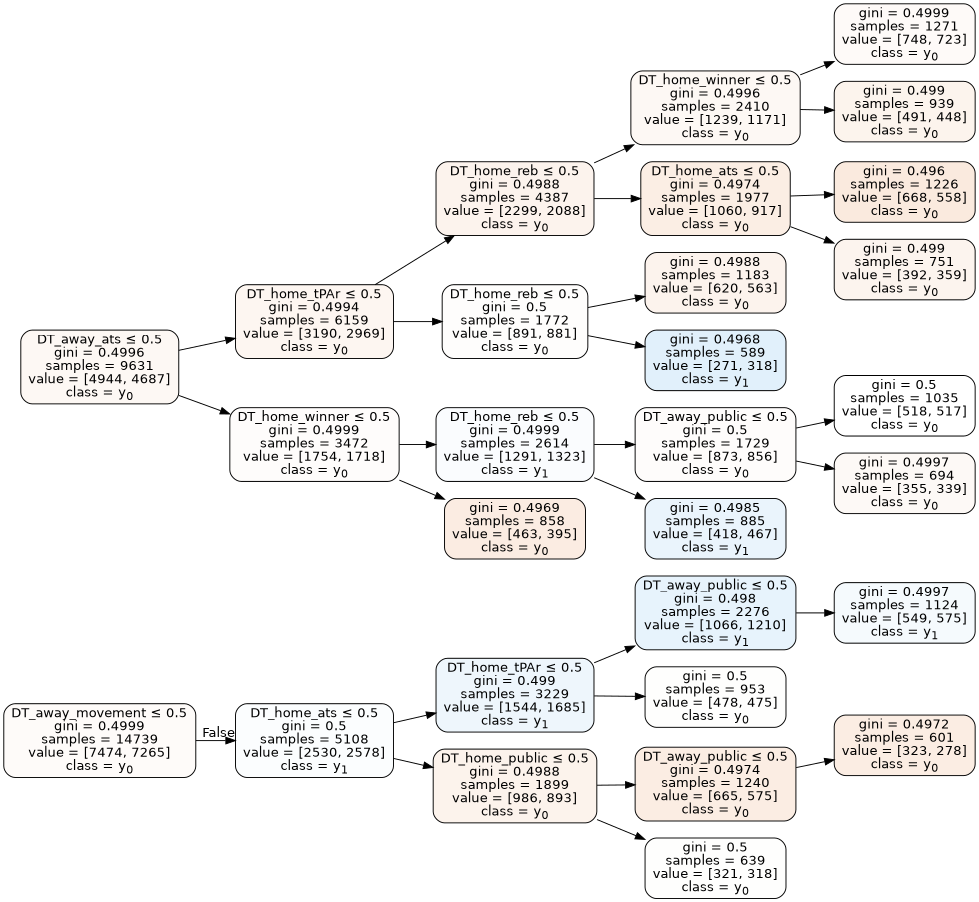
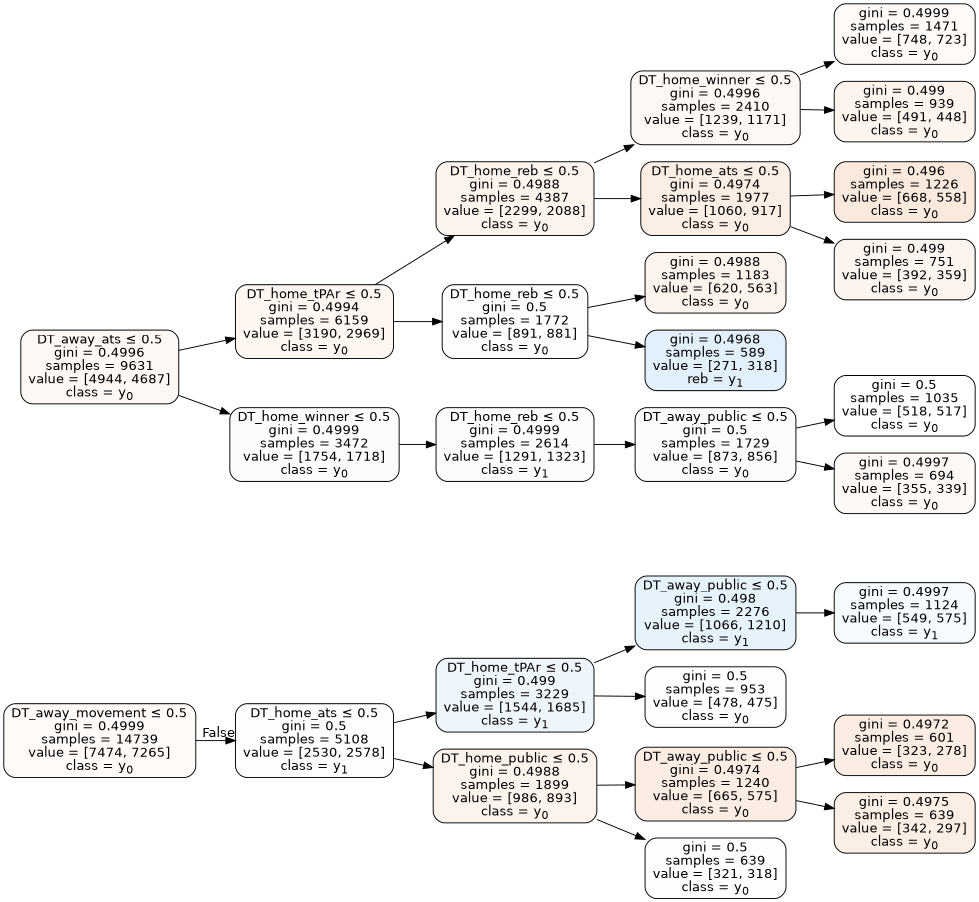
node "gini = 0.4999": text "samples = 1271" -> "samples = 1471"
node "gini = 0.4968": text "class = y" -> "reb = y"
node "gini = 0.4969": removed
node "gini = 0.4985": removed
node "gini = 0.4975": added
